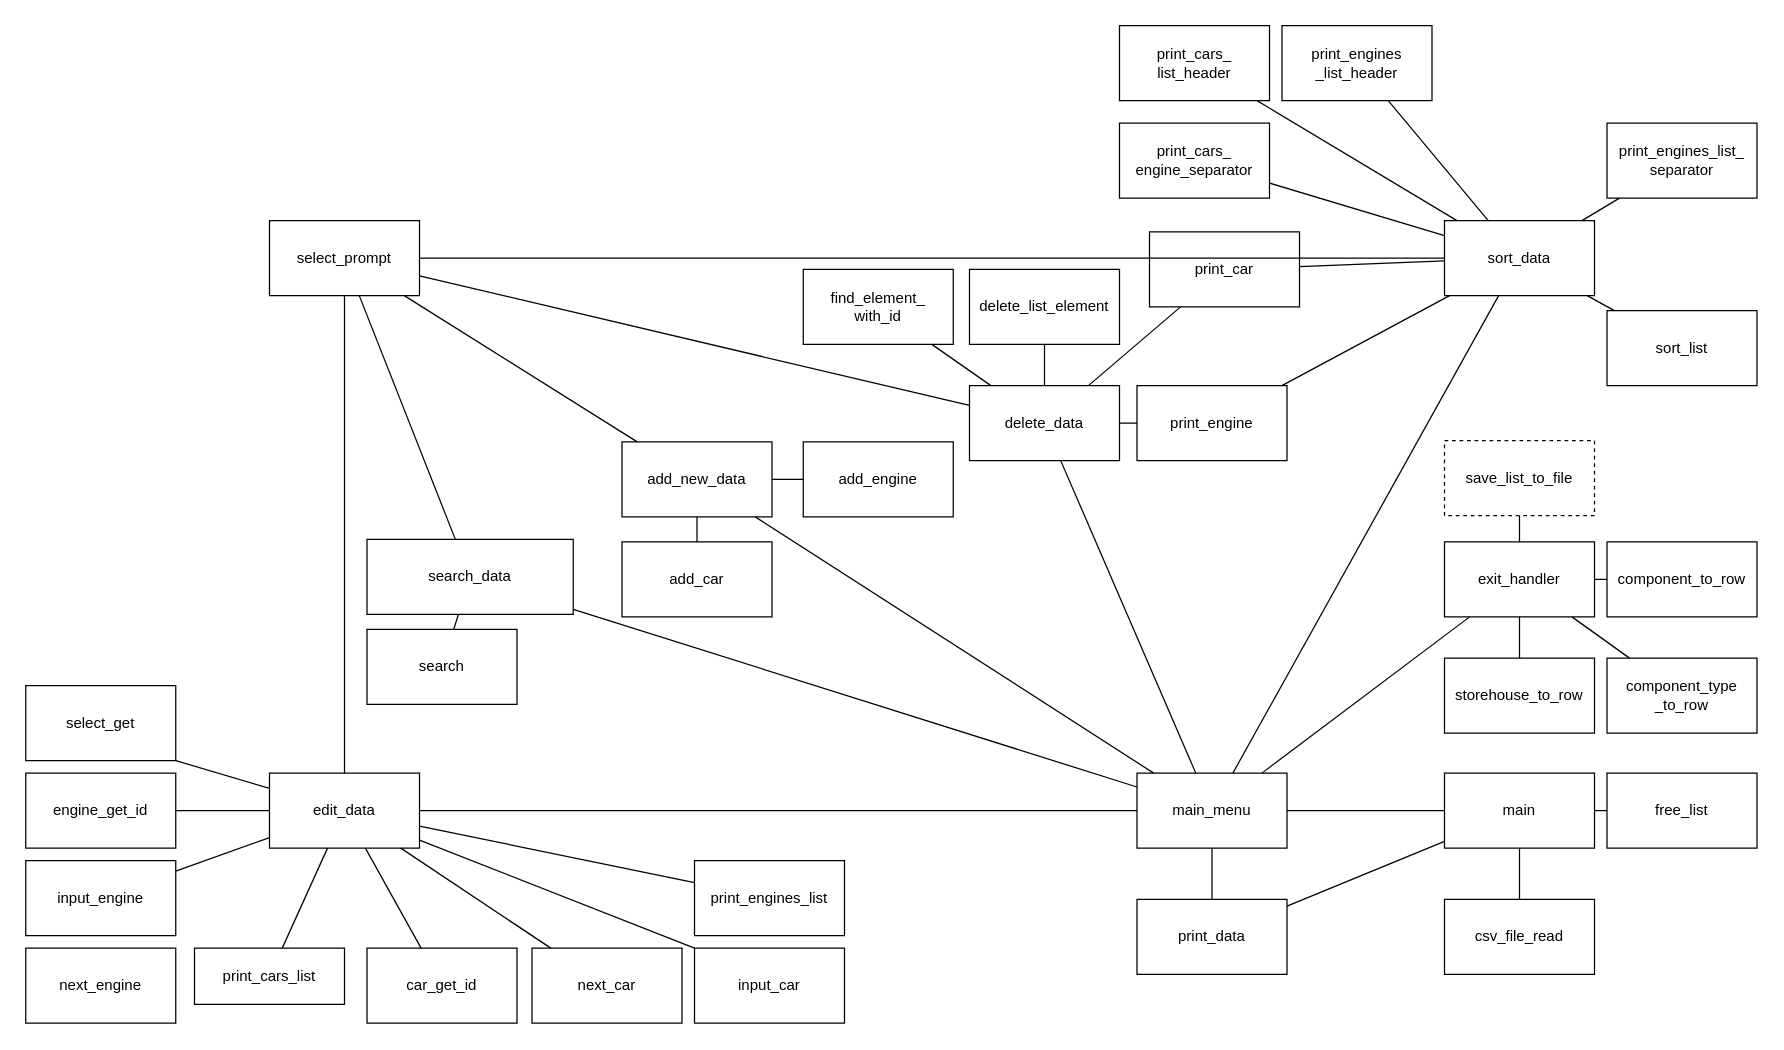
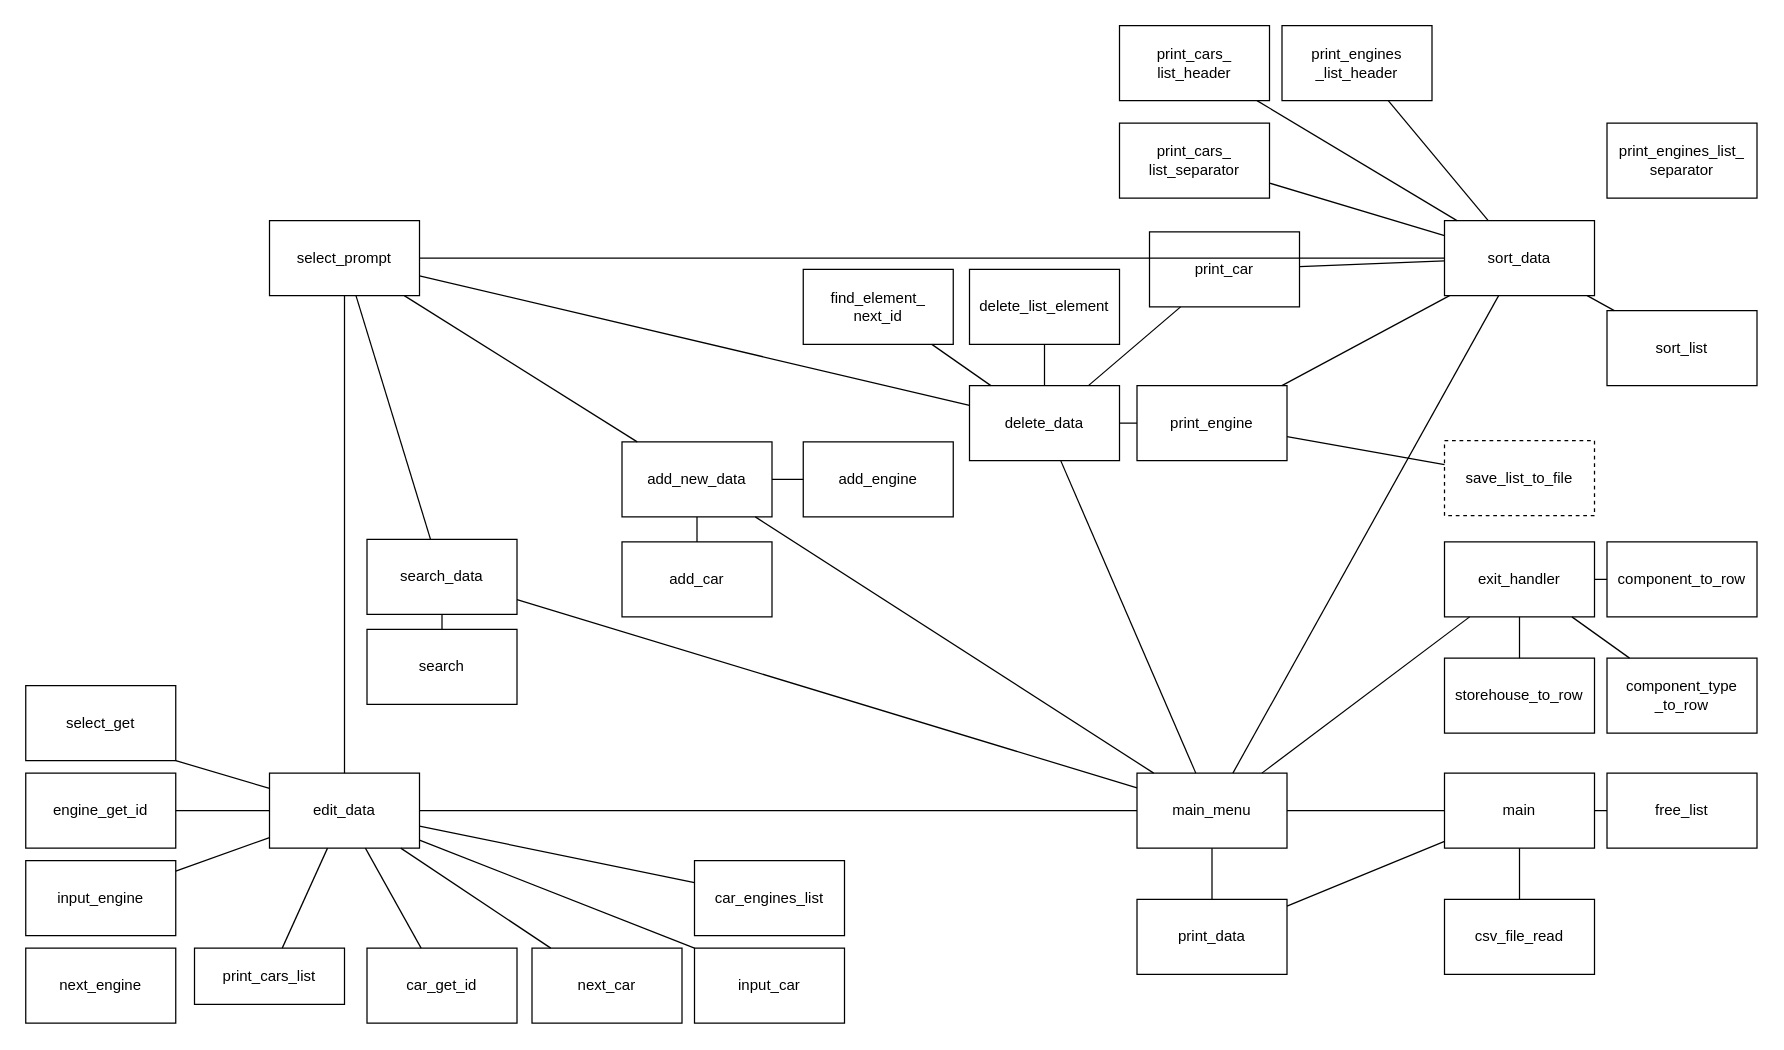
node "print_cars_ engine_separator": label "print_cars_ engine_separator" -> "print_cars_ list_separator"
edge "print_engines_list_ separator" -- "sort_data": removed
node "find_element_ with_id": label "find_element_ with_id" -> "find_element_ next_id"
edge "save_list_to_file" -- "exit_handler": now "save_list_to_file" -- "print_engine"
node "search_data": size 206x75 -> 150x75
node "print_engines_list": label "print_engines_list" -> "car_engines_list"
